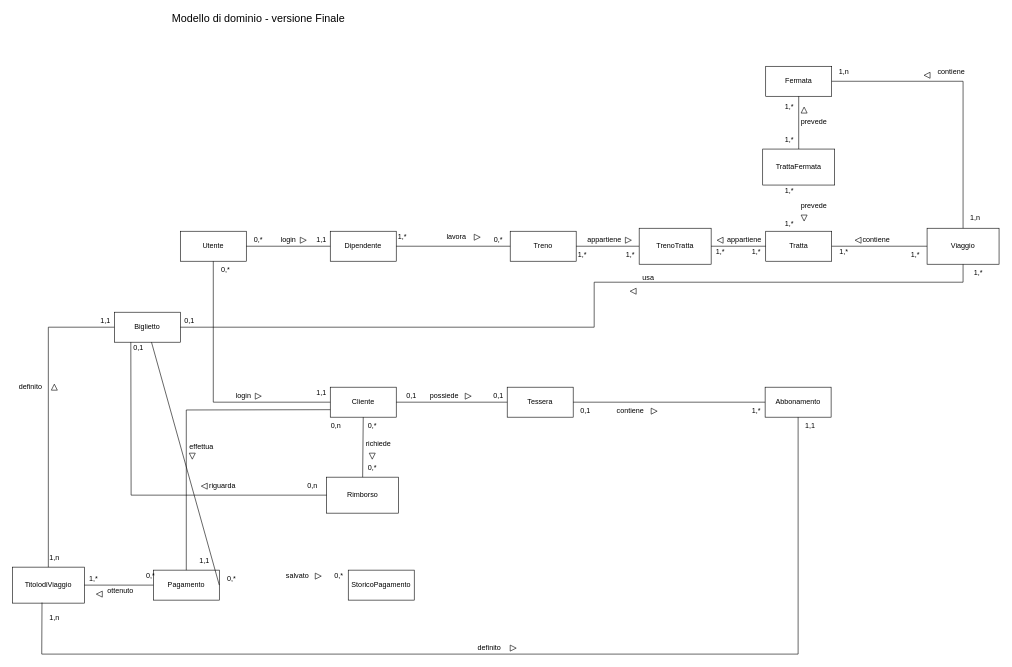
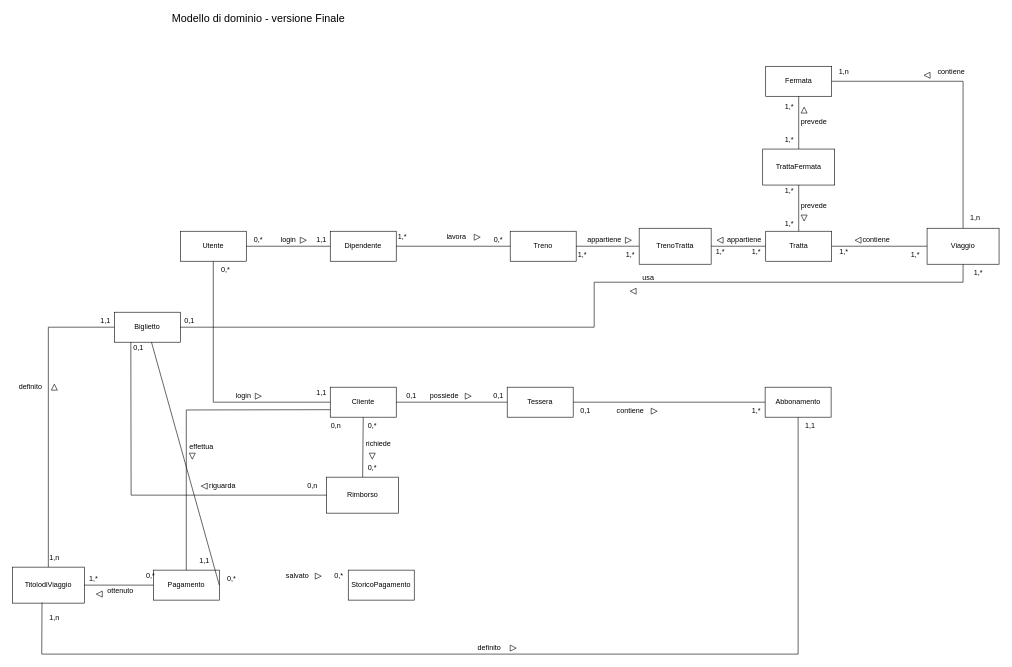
edge "TrattaFermata" -- "Tratta": added
